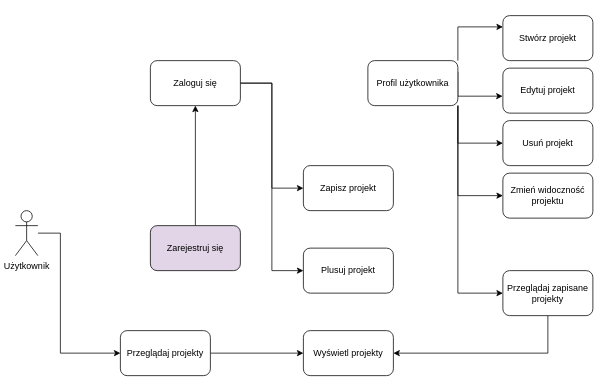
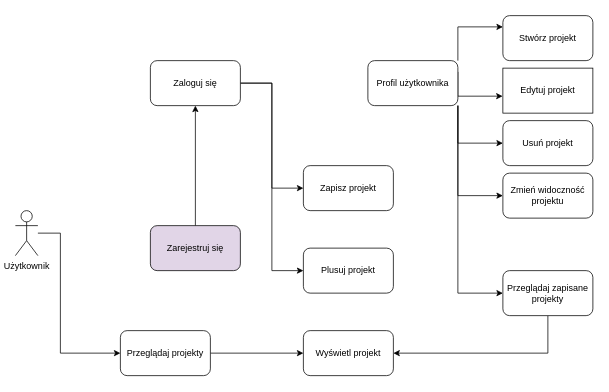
node "Edytuj projekt": shape rounded rectangle -> rectangle
node "Wyświetl projekty": label "Wyświetl projekty" -> "Wyświetl projekt"
